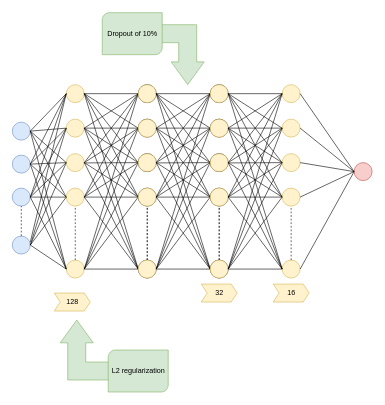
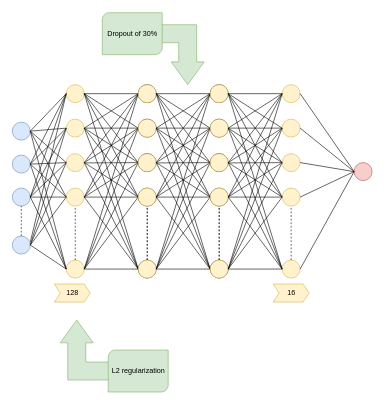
node "Dropout of 10%": label "Dropout of 10%" -> "Dropout of 30%"
node "32": removed
node "128": moved (72, 302) -> (72, 293)
